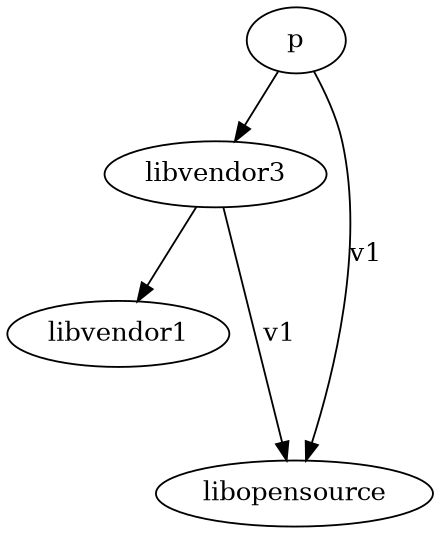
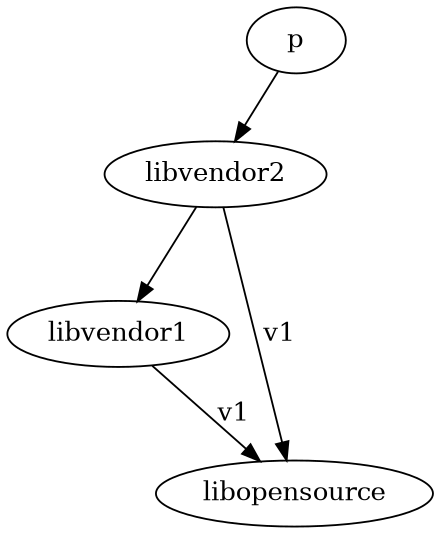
node "libvendor3": label "libvendor3" -> "libvendor2"
edge "p" -> "libopensource": now "libvendor1" -> "libopensource"
